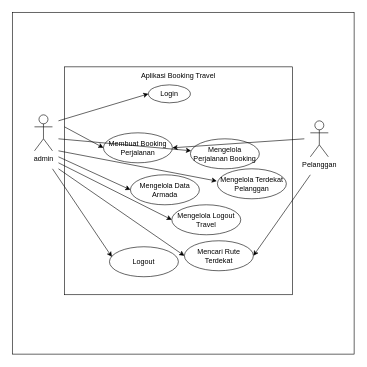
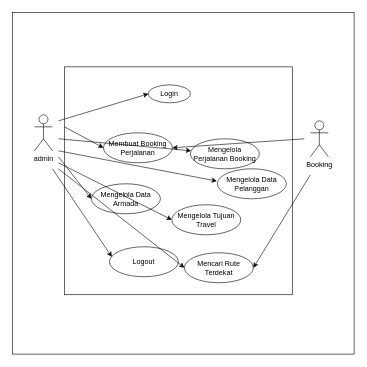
node "Aplikasi Booking Travel": removed
node "Pelanggan": label "Pelanggan" -> "Booking"
node "Mengelola Terdekat Pelanggan": label "Mengelola Terdekat Pelanggan" -> "Mengelola Data Pelanggan"
node "Mengelola Data Armada": moved (165, 190) -> (126, 199)
node "Mengelola Logout Travel": label "Mengelola Logout Travel" -> "Mengelola Tujuan Travel"
node "Mencari Rute Terdekat": moved (219, 256) -> (219, 268)
